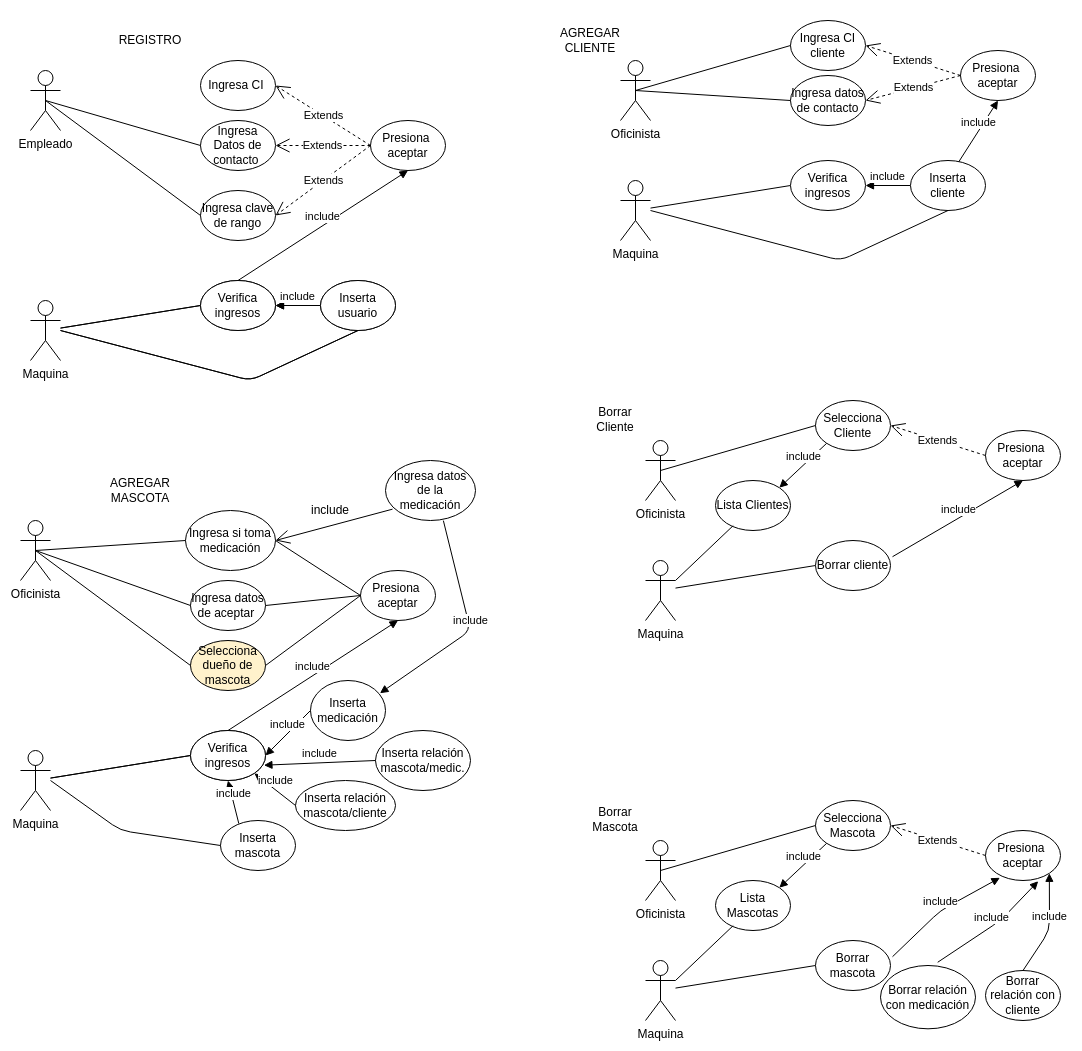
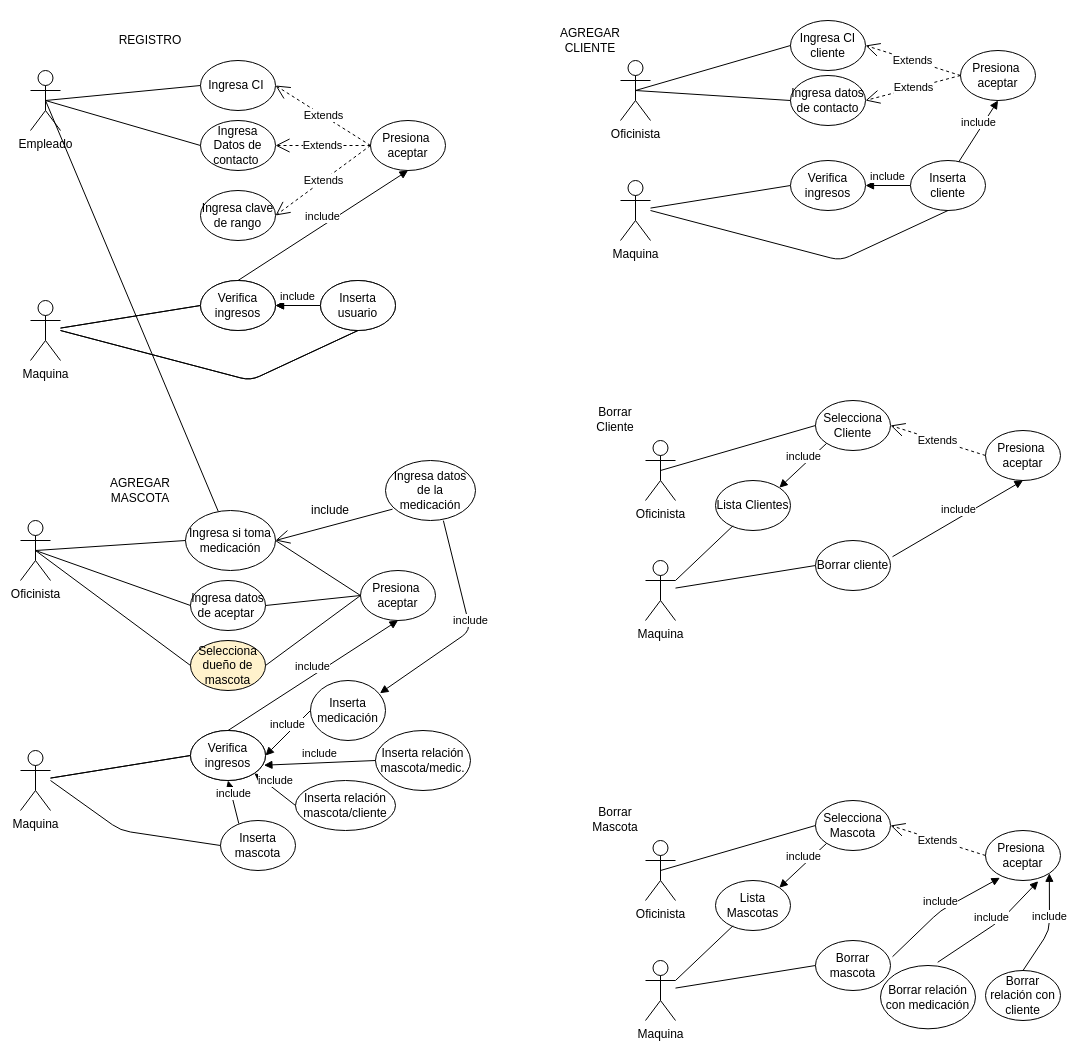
edge "Ingresa CI" -- "Empleado": added
edge "Empleado" -- "Ingresa clave de rango": now "Empleado" -- "Ingresa si toma medicación"
